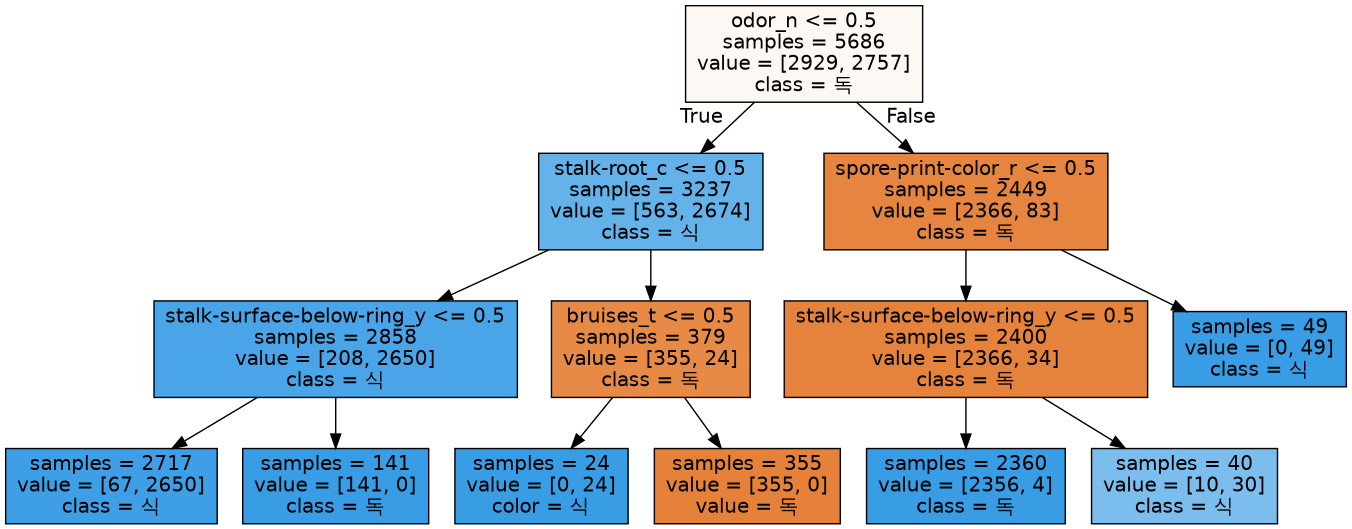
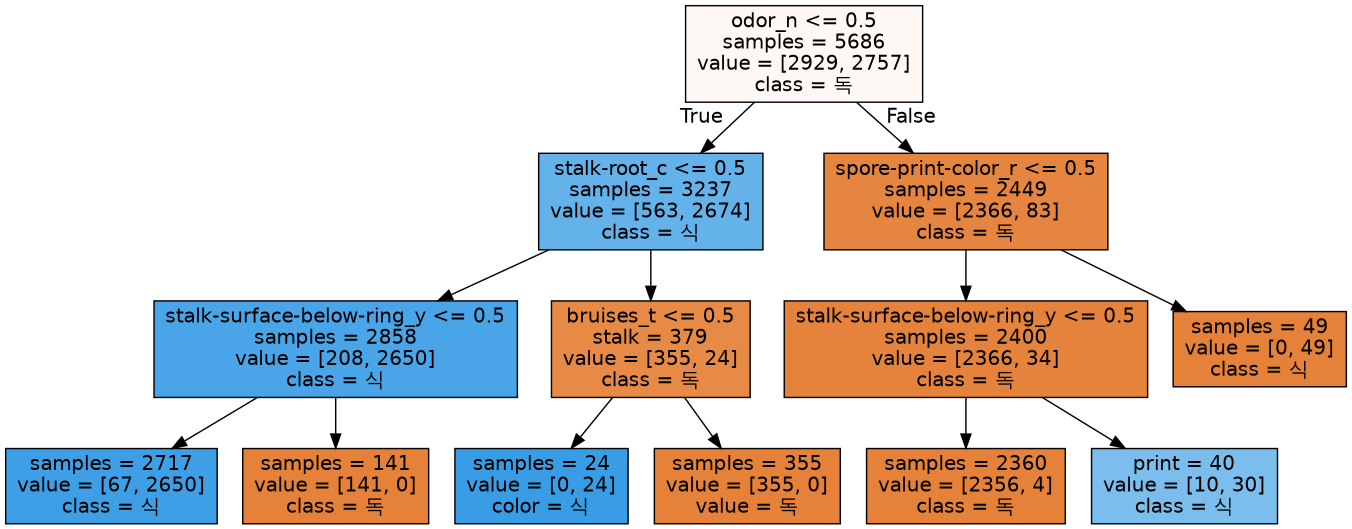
node "bruises_t <= 0.5 samples = 379 value = [355, 24] class = 독": label "bruises_t <= 0.5 samples = 379 value = [355, 24] class = 독" -> "bruises_t <= 0.5 stalk = 379 value = [355, 24] class = 독"
node "samples = 49 value = [0, 49] class = 식": fillcolor #399de5 -> #e58139
node "samples = 141 value = [141, 0] class = 독": fillcolor #399de5 -> #e58139
node "samples = 2360 value = [2356, 4] class = 독": fillcolor #399de5 -> #e58139
node "samples = 40 value = [10, 30] class = 식": label "samples = 40 value = [10, 30] class = 식" -> "print = 40 value = [10, 30] class = 식"
